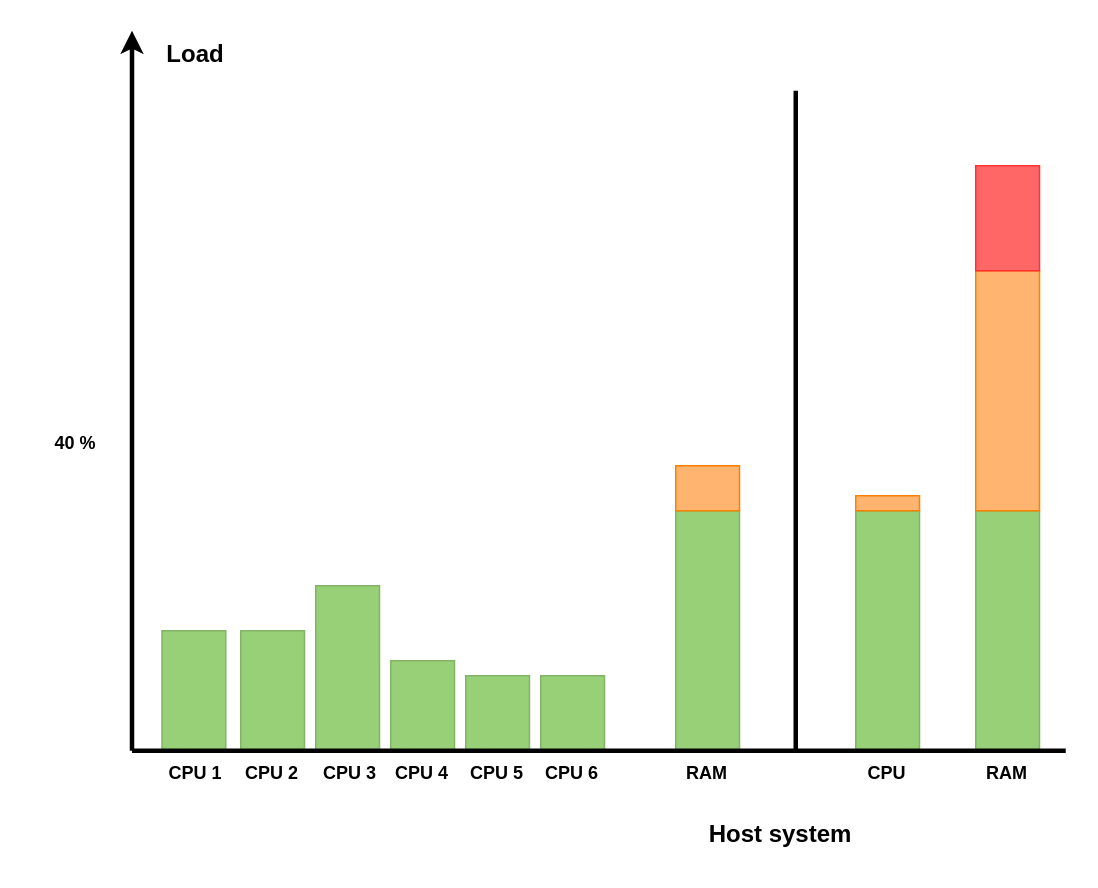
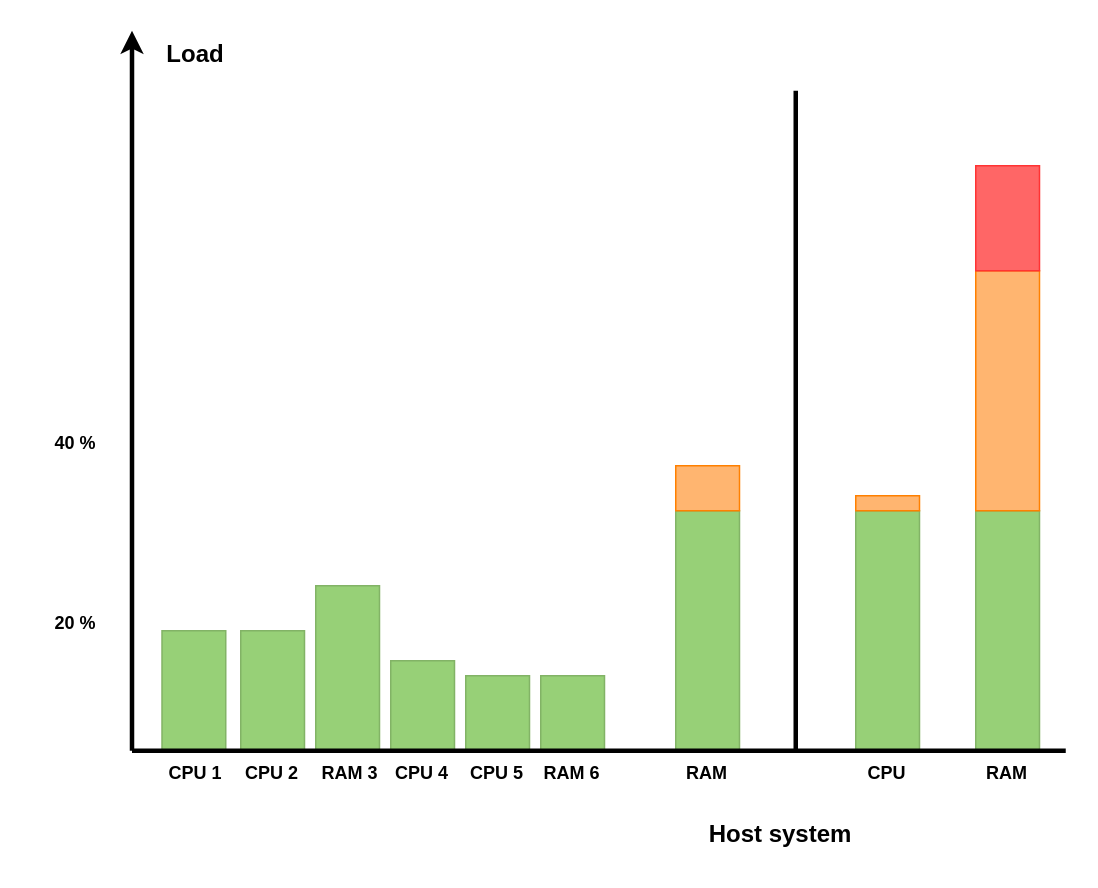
node "20 %": added
node "CPU 3": label "CPU 3" -> "RAM 3"
node "CPU 6": label "CPU 6" -> "RAM 6"
